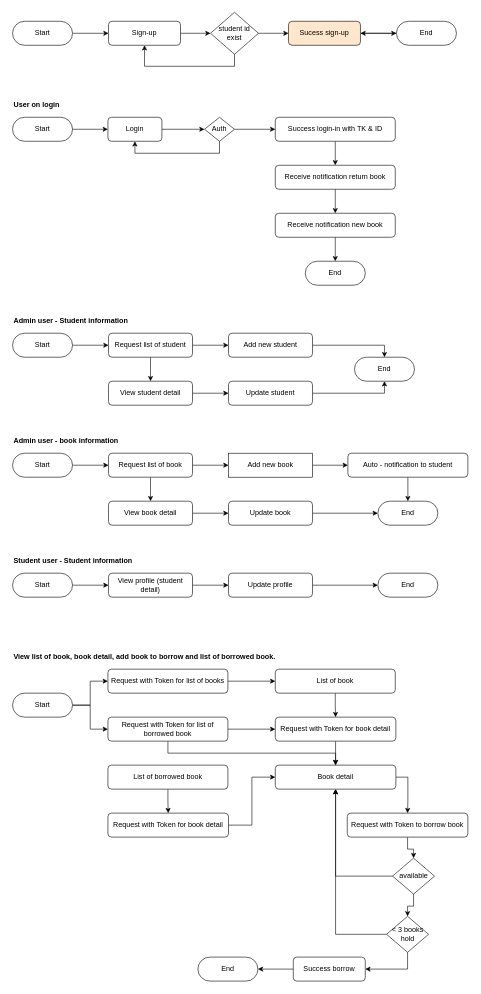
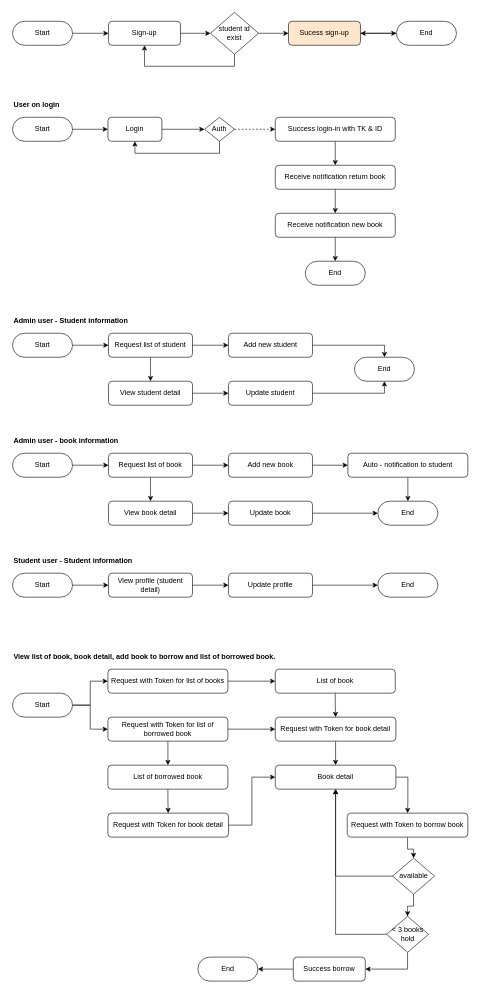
edge "Auth" -> "Success login-in with TK & ID": style solid -> dashed
node "Add new book": shape rectangle -> rounded rectangle
edge "Request with Token for list of borrowed book" -> "Book detail": now "Request with Token for list of borrowed book" -> "List of borrowed book"
